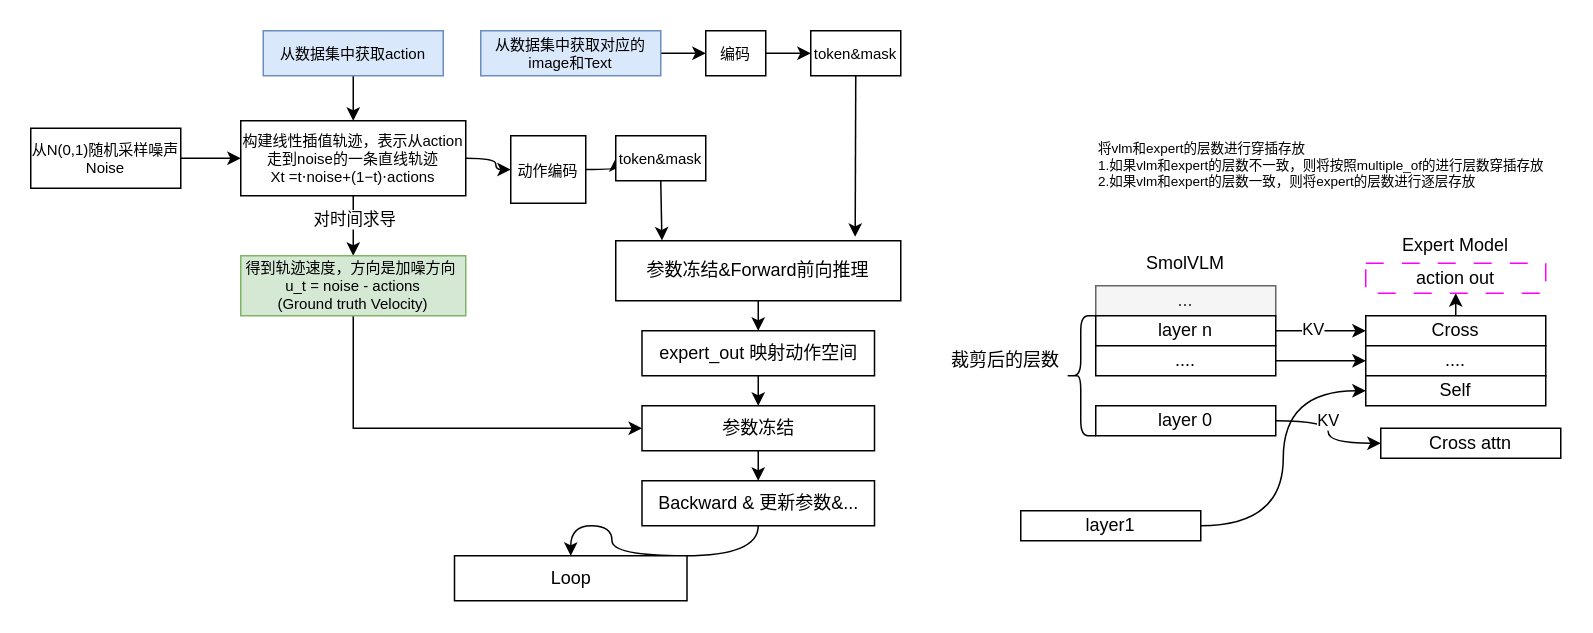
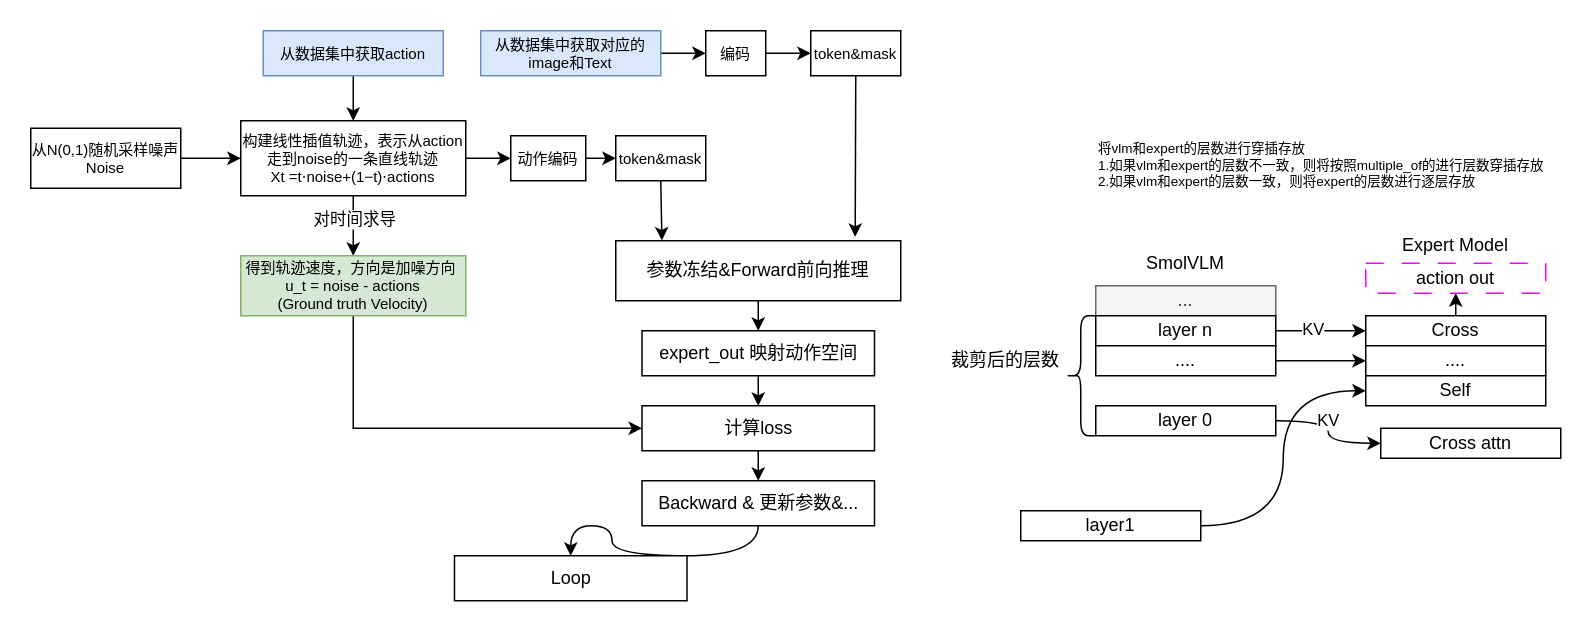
node "动作编码": size 75x68 -> 75x45
node "参数冻结": label "参数冻结" -> "计算loss"
